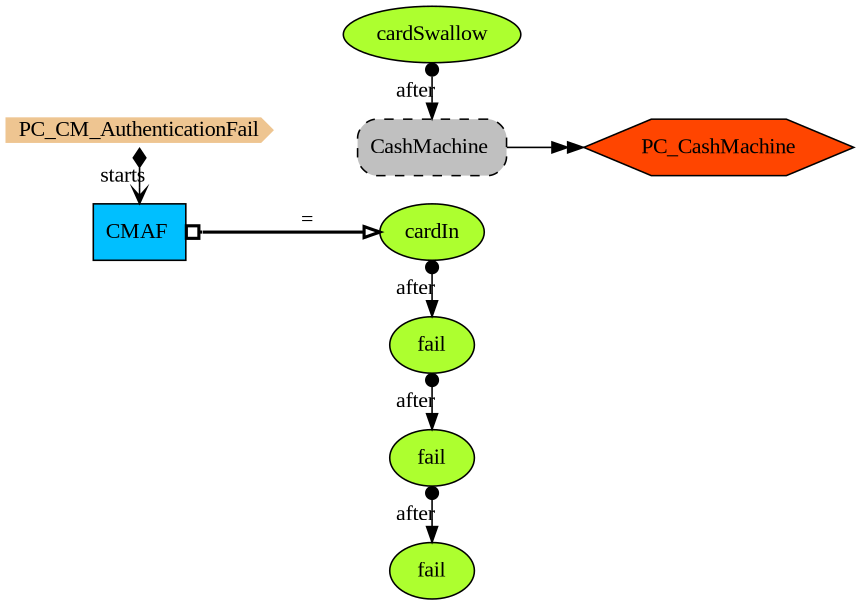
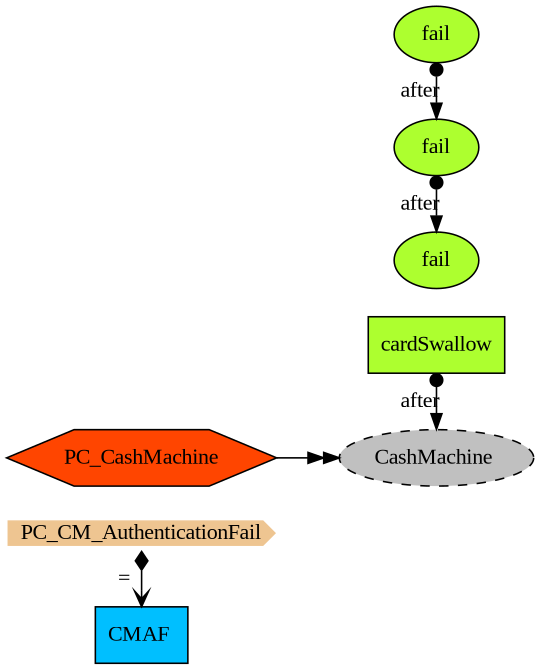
node "cardSwallow": shape ellipse -> box
node "CashMachine": shape box -> ellipse
edge "CashMachine" -> "PC_CashMachine": reversed
edge "PC_CM_AuthenticationFail" -- "CMAF": label "starts" -> "="
node "cardIn": removed
